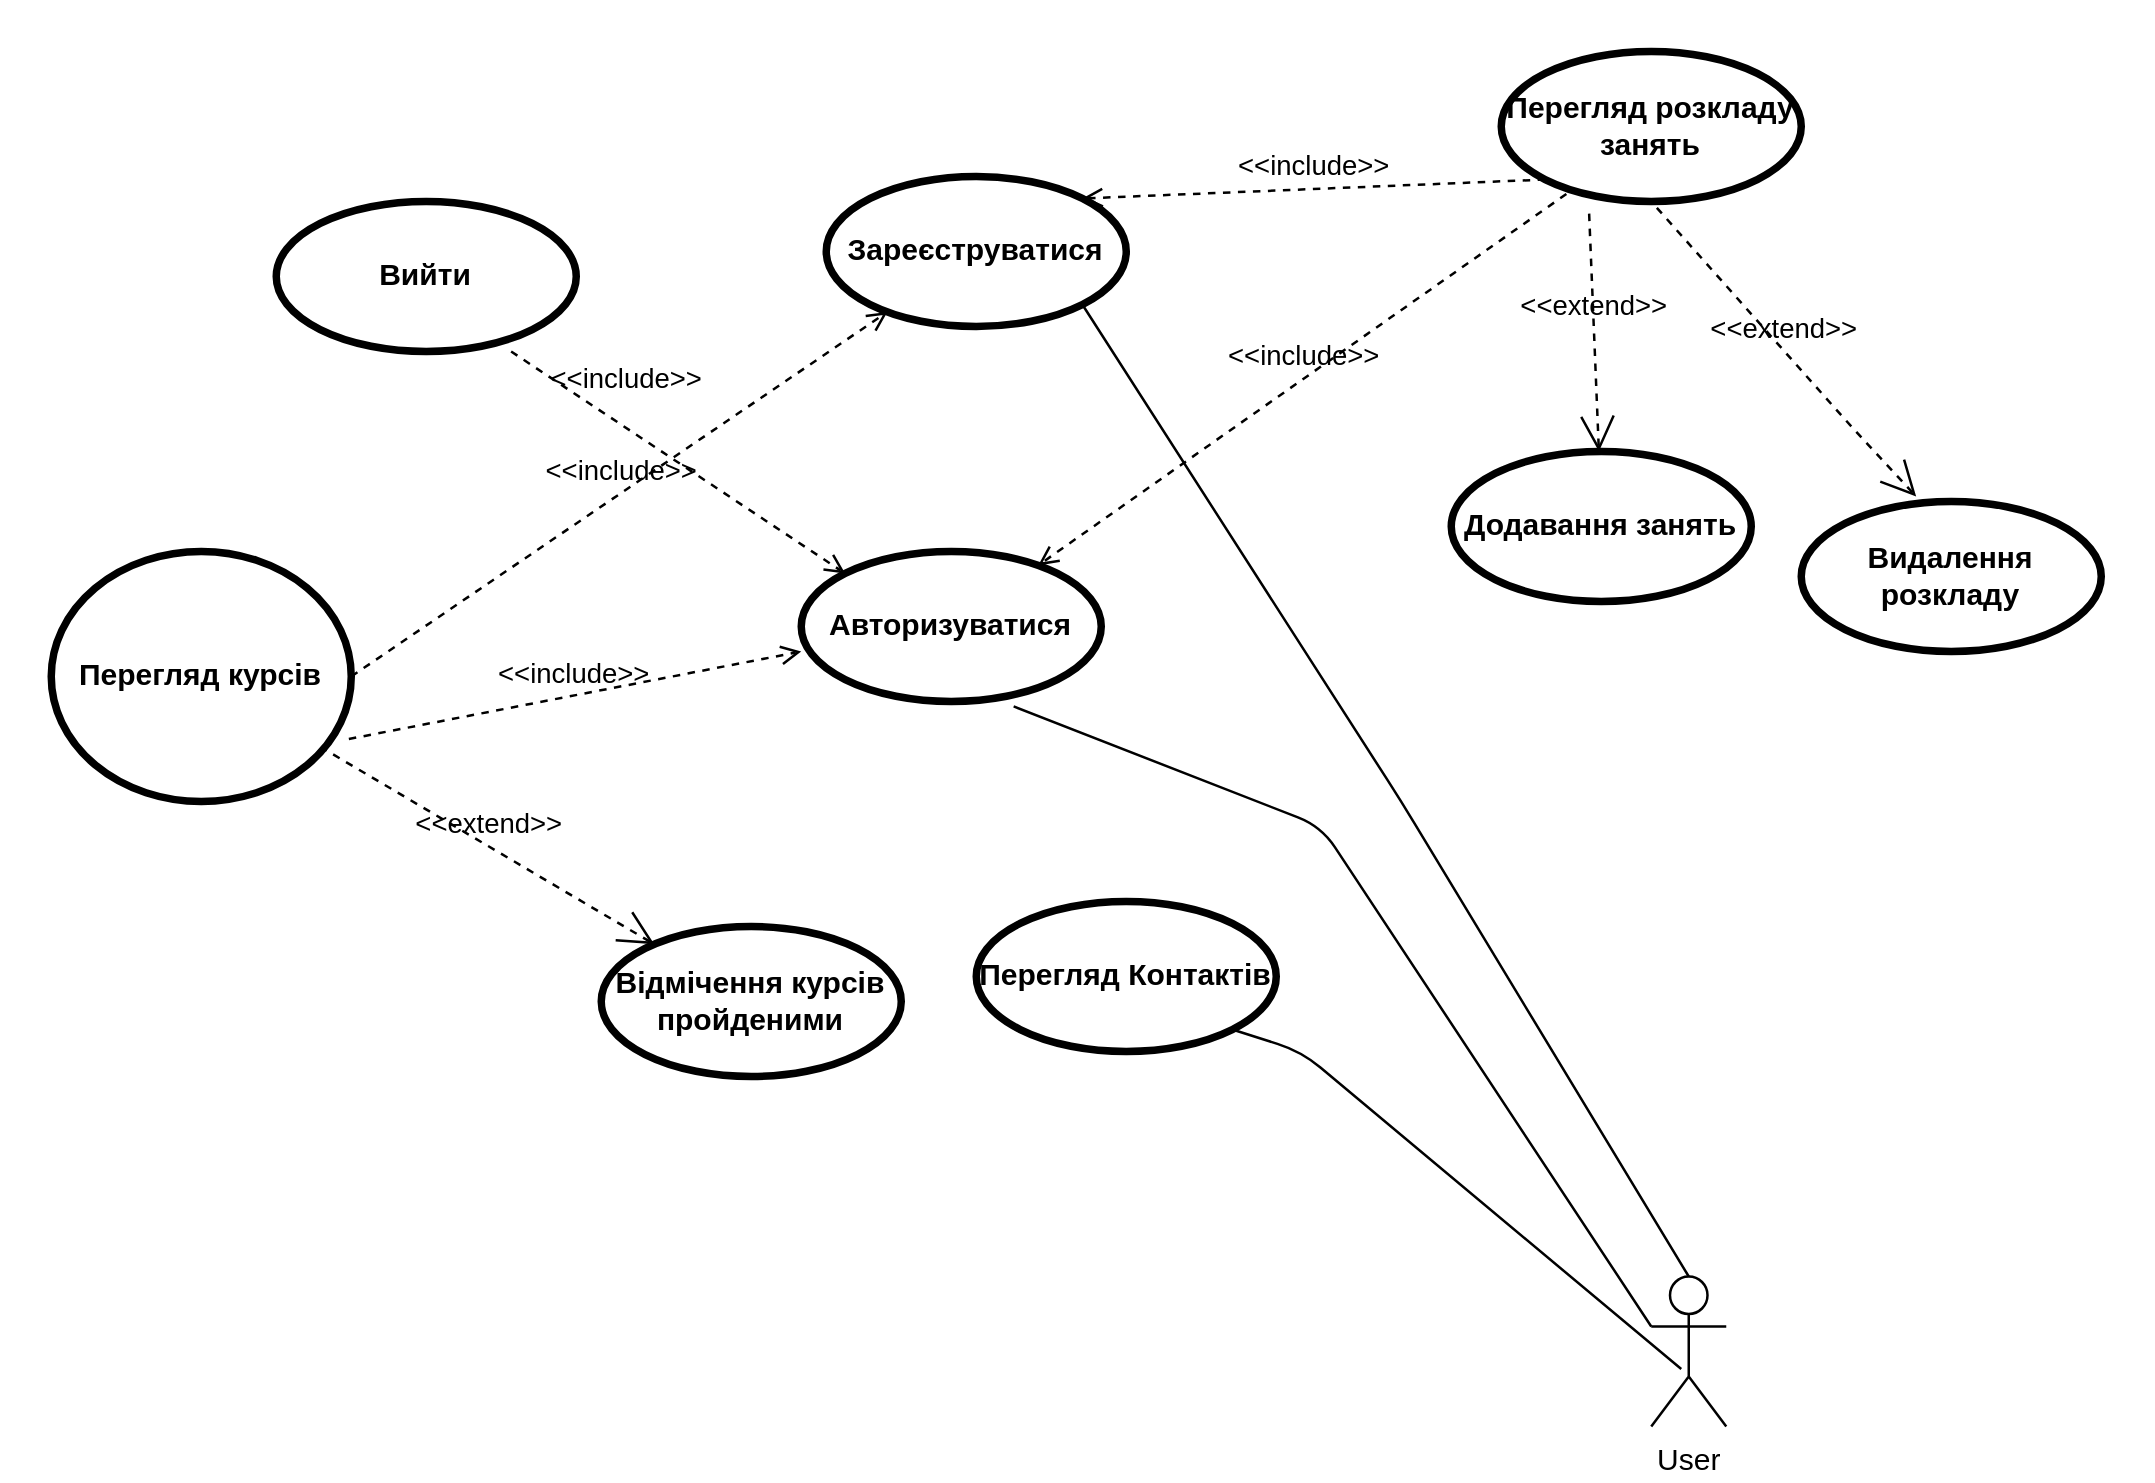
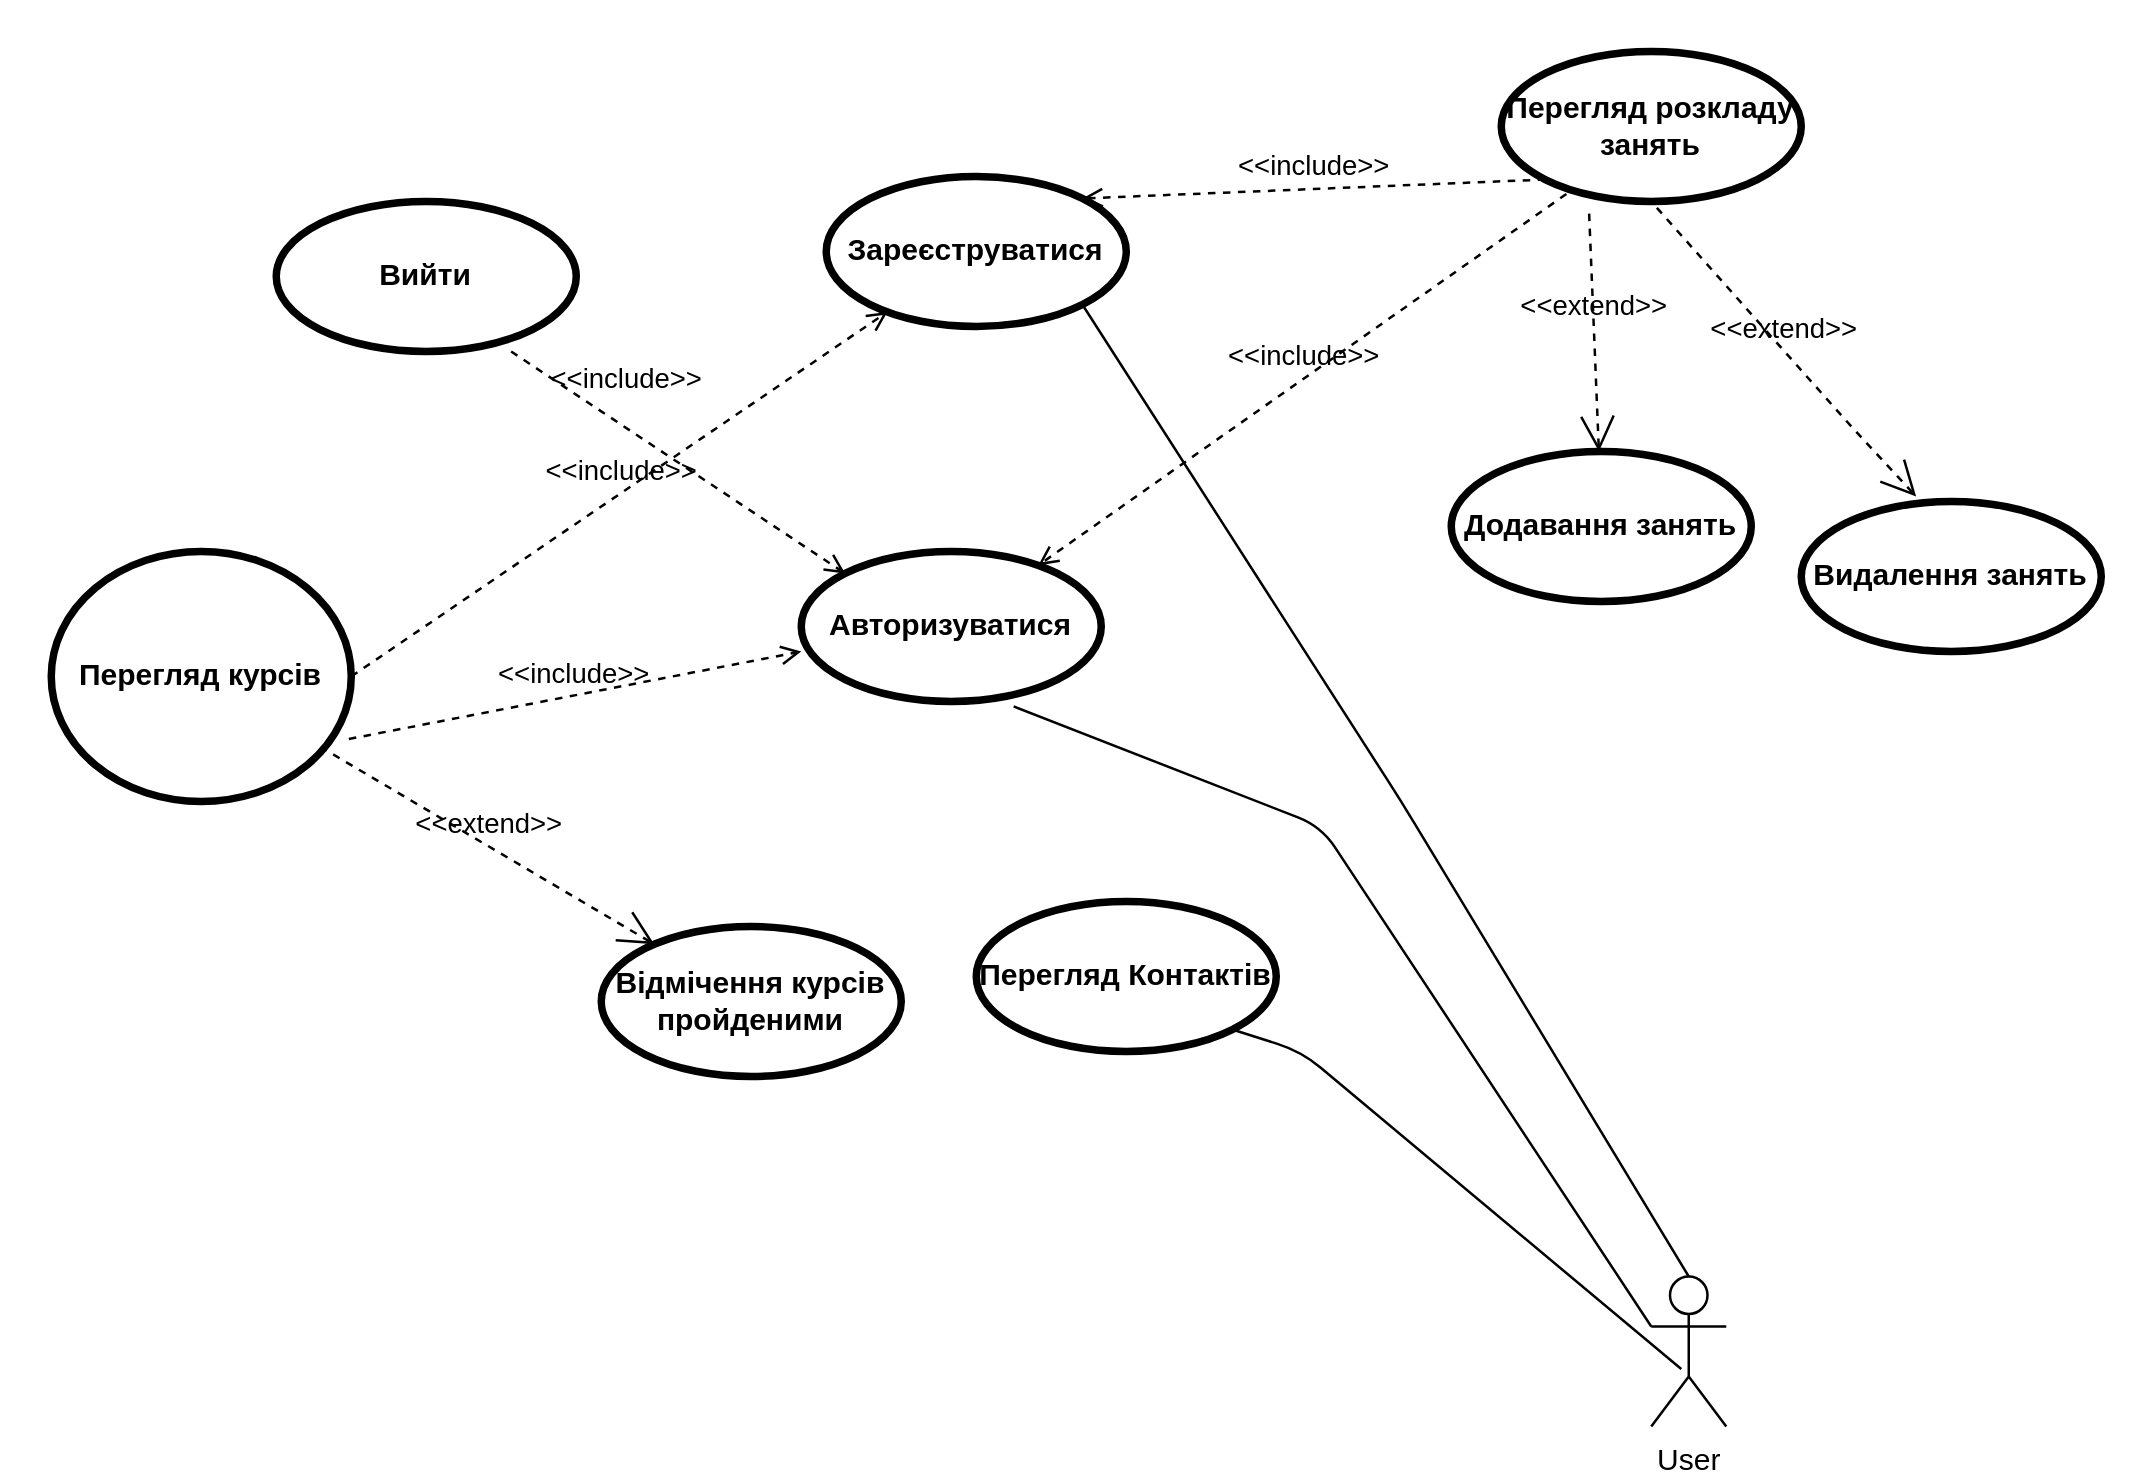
node "Видалення розкладу": label "Видалення розкладу" -> "Видалення занять"
